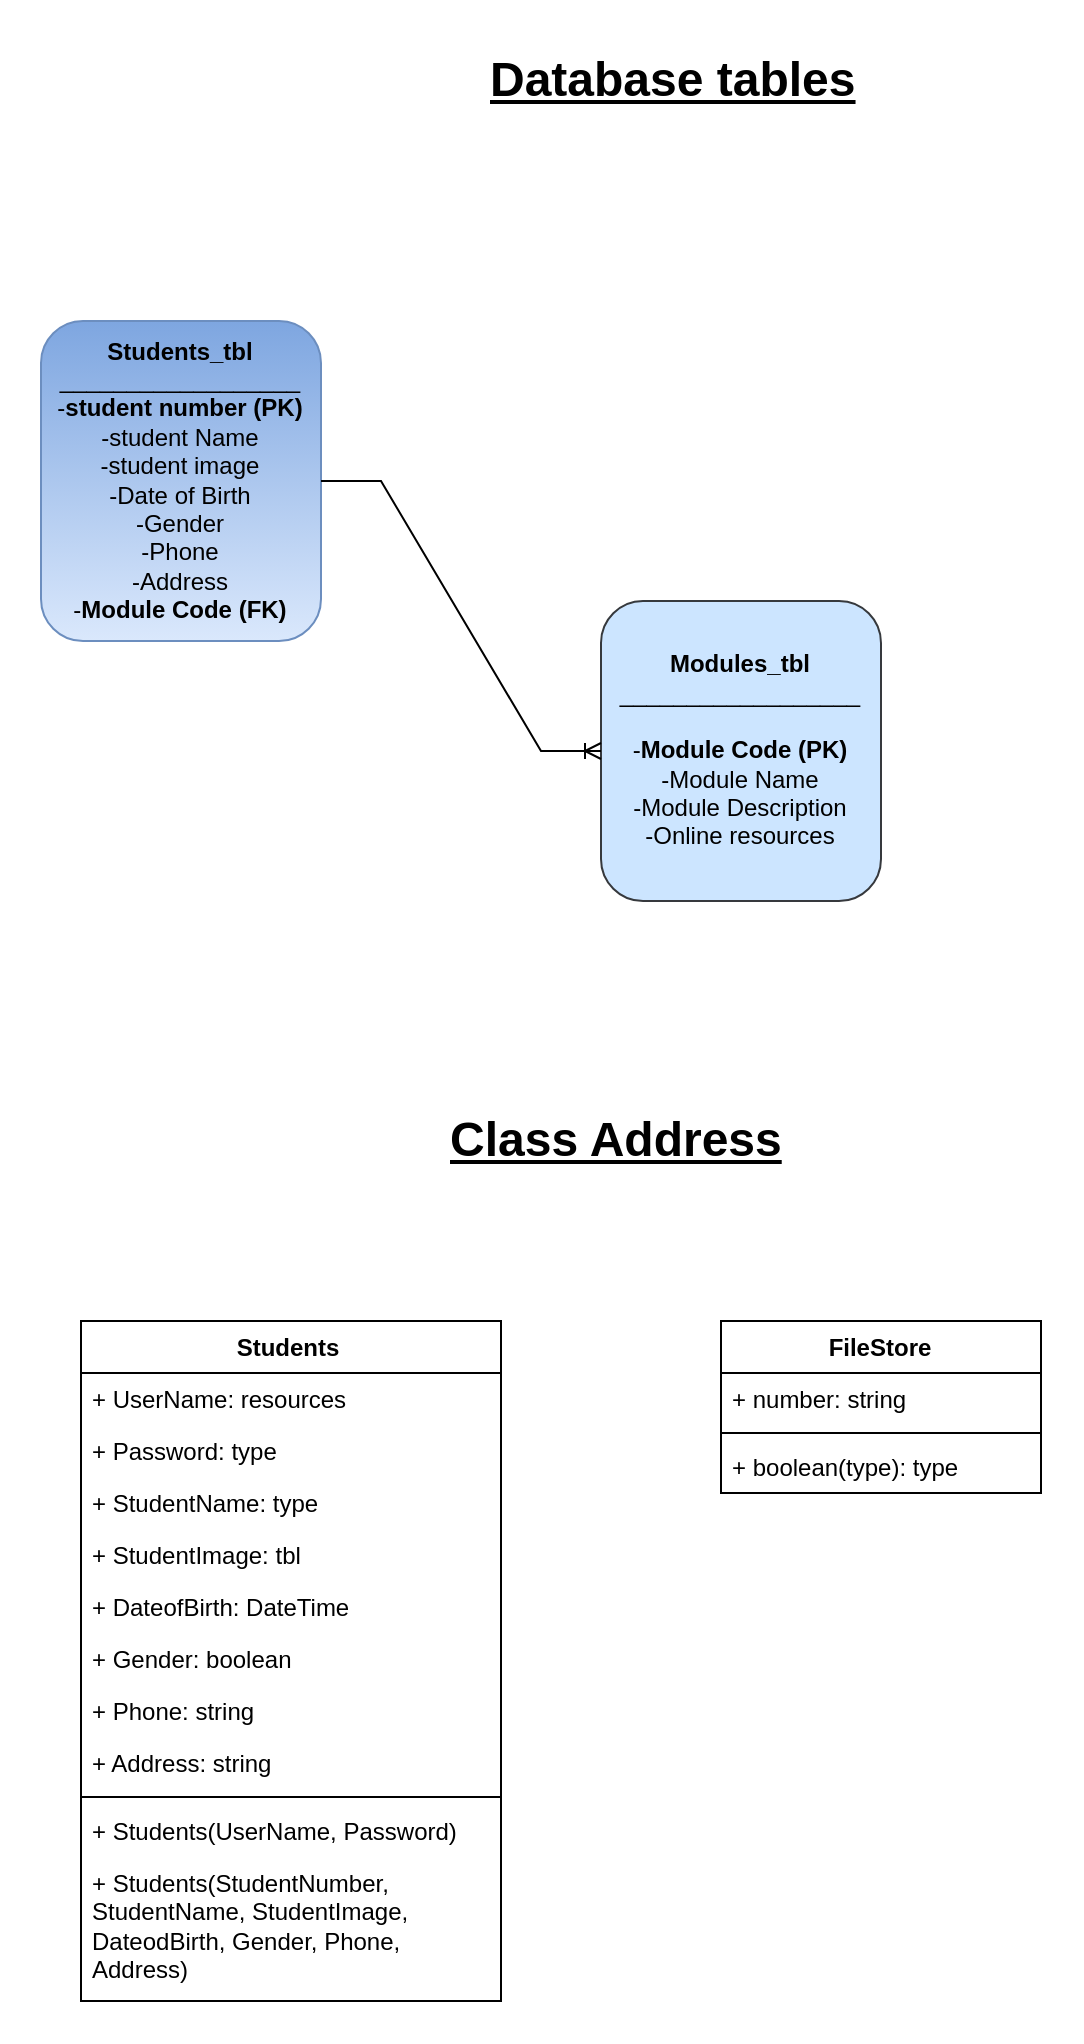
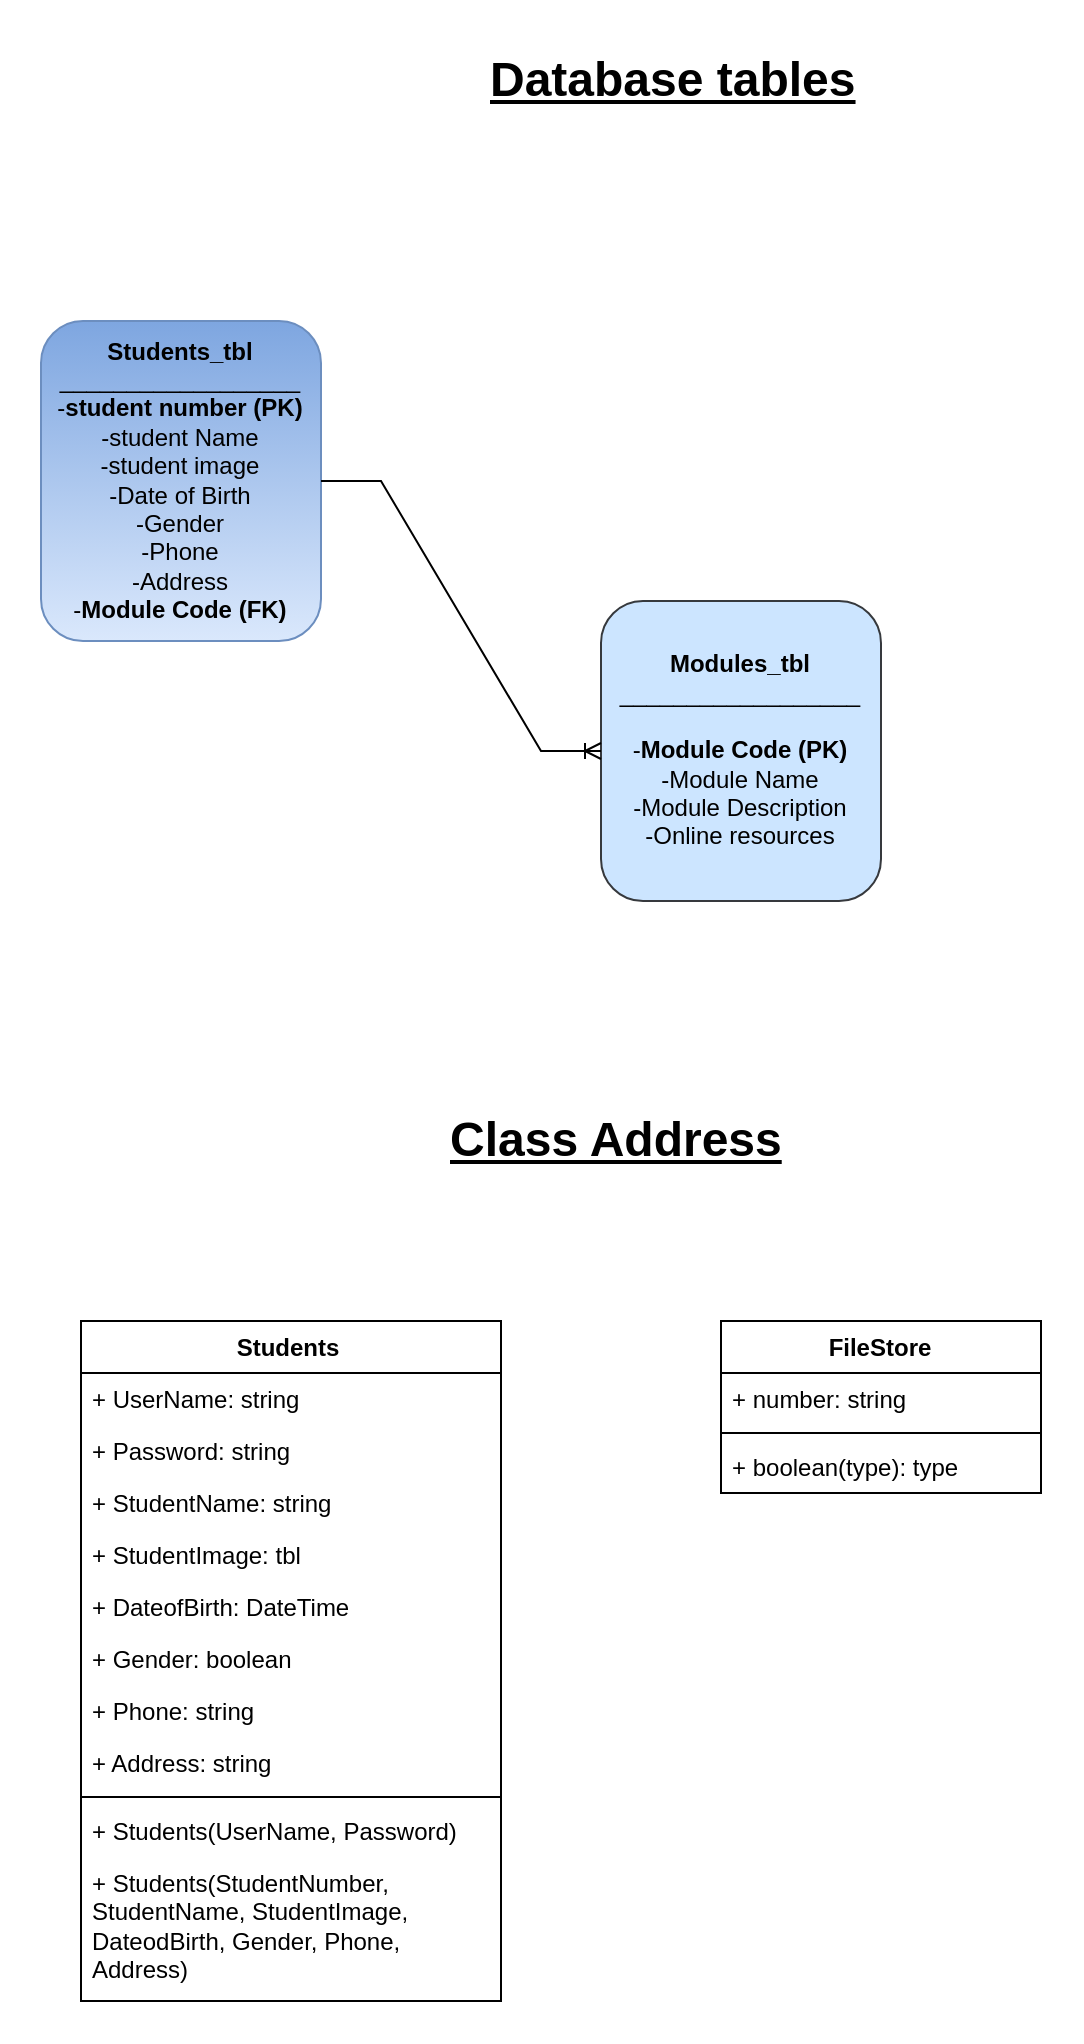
node "+ UserName: resources": label "+ UserName: resources" -> "+ UserName: string"
node "+ Password: type": label "+ Password: type" -> "+ Password: string"
node "+ StudentName: type": label "+ StudentName: type" -> "+ StudentName: string"
